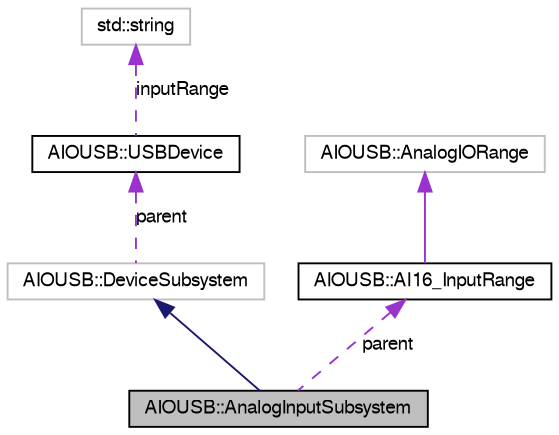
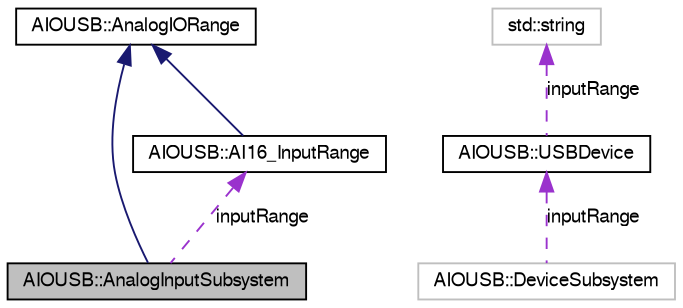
node "AIOUSB::AnalogIORange": color grey75 -> black
edge "AIOUSB::DeviceSubsystem" -> "AIOUSB::USBDevice": label "parent" -> "inputRange"
edge "AIOUSB::AI16_InputRange" -> "AIOUSB::AnalogIORange": color darkorchid3 -> midnightblue
edge "AIOUSB::AnalogInputSubsystem" -> "AIOUSB::AI16_InputRange": label "parent" -> "inputRange"
edge "AIOUSB::AnalogInputSubsystem" -> "AIOUSB::DeviceSubsystem": now "AIOUSB::AnalogInputSubsystem" -> "AIOUSB::AnalogIORange"
